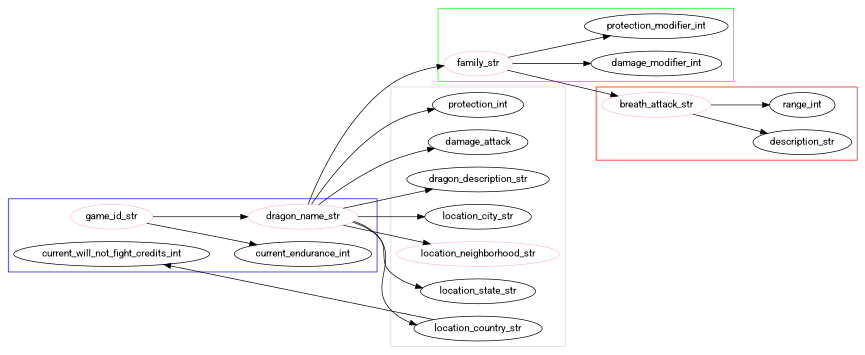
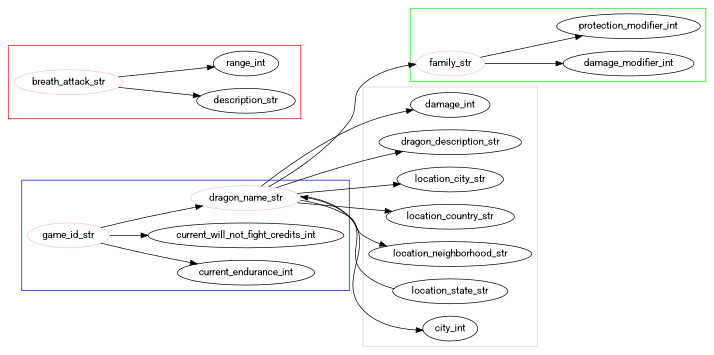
edge "family_str" -> "breath_attack_str": removed
node "protection_int": label "protection_int" -> "city_int"
node "damage_attack": label "damage_attack" -> "damage_int"
edge "dragon_name_str" -> "location_state_str": reversed
node "location_neighborhood_str": color pink -> black
edge "location_country_str" -> "current_will_not_fight_credits_int": now "game_id_str" -> "current_will_not_fight_credits_int"
